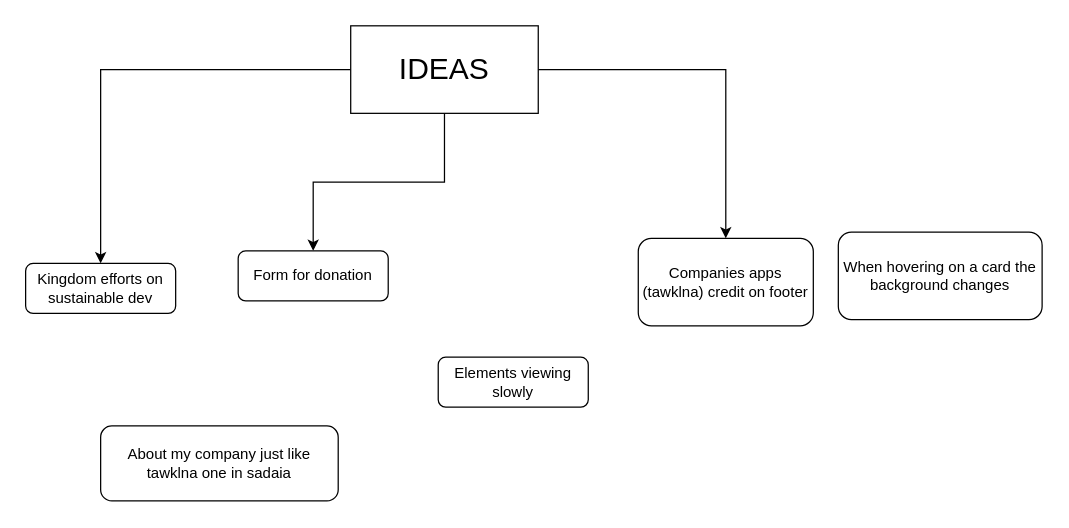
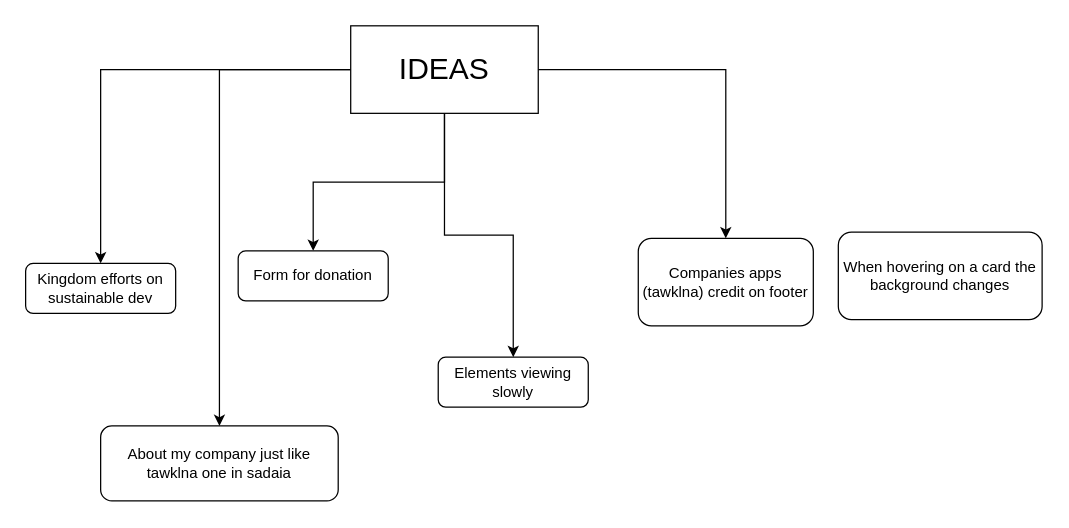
edge "IDEAS" -> "Elements viewing slowly": added
edge "IDEAS" -> "About my company just like tawklna one in sadaia": added
